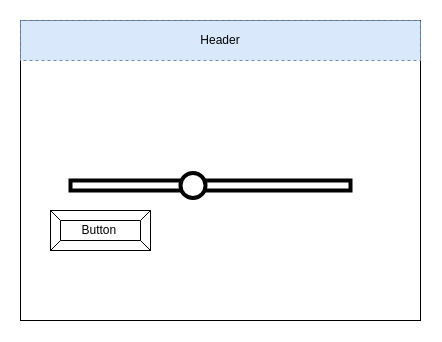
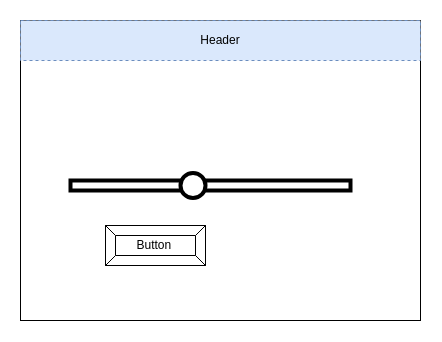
node "Button": moved (101, 231) -> (156, 246)
